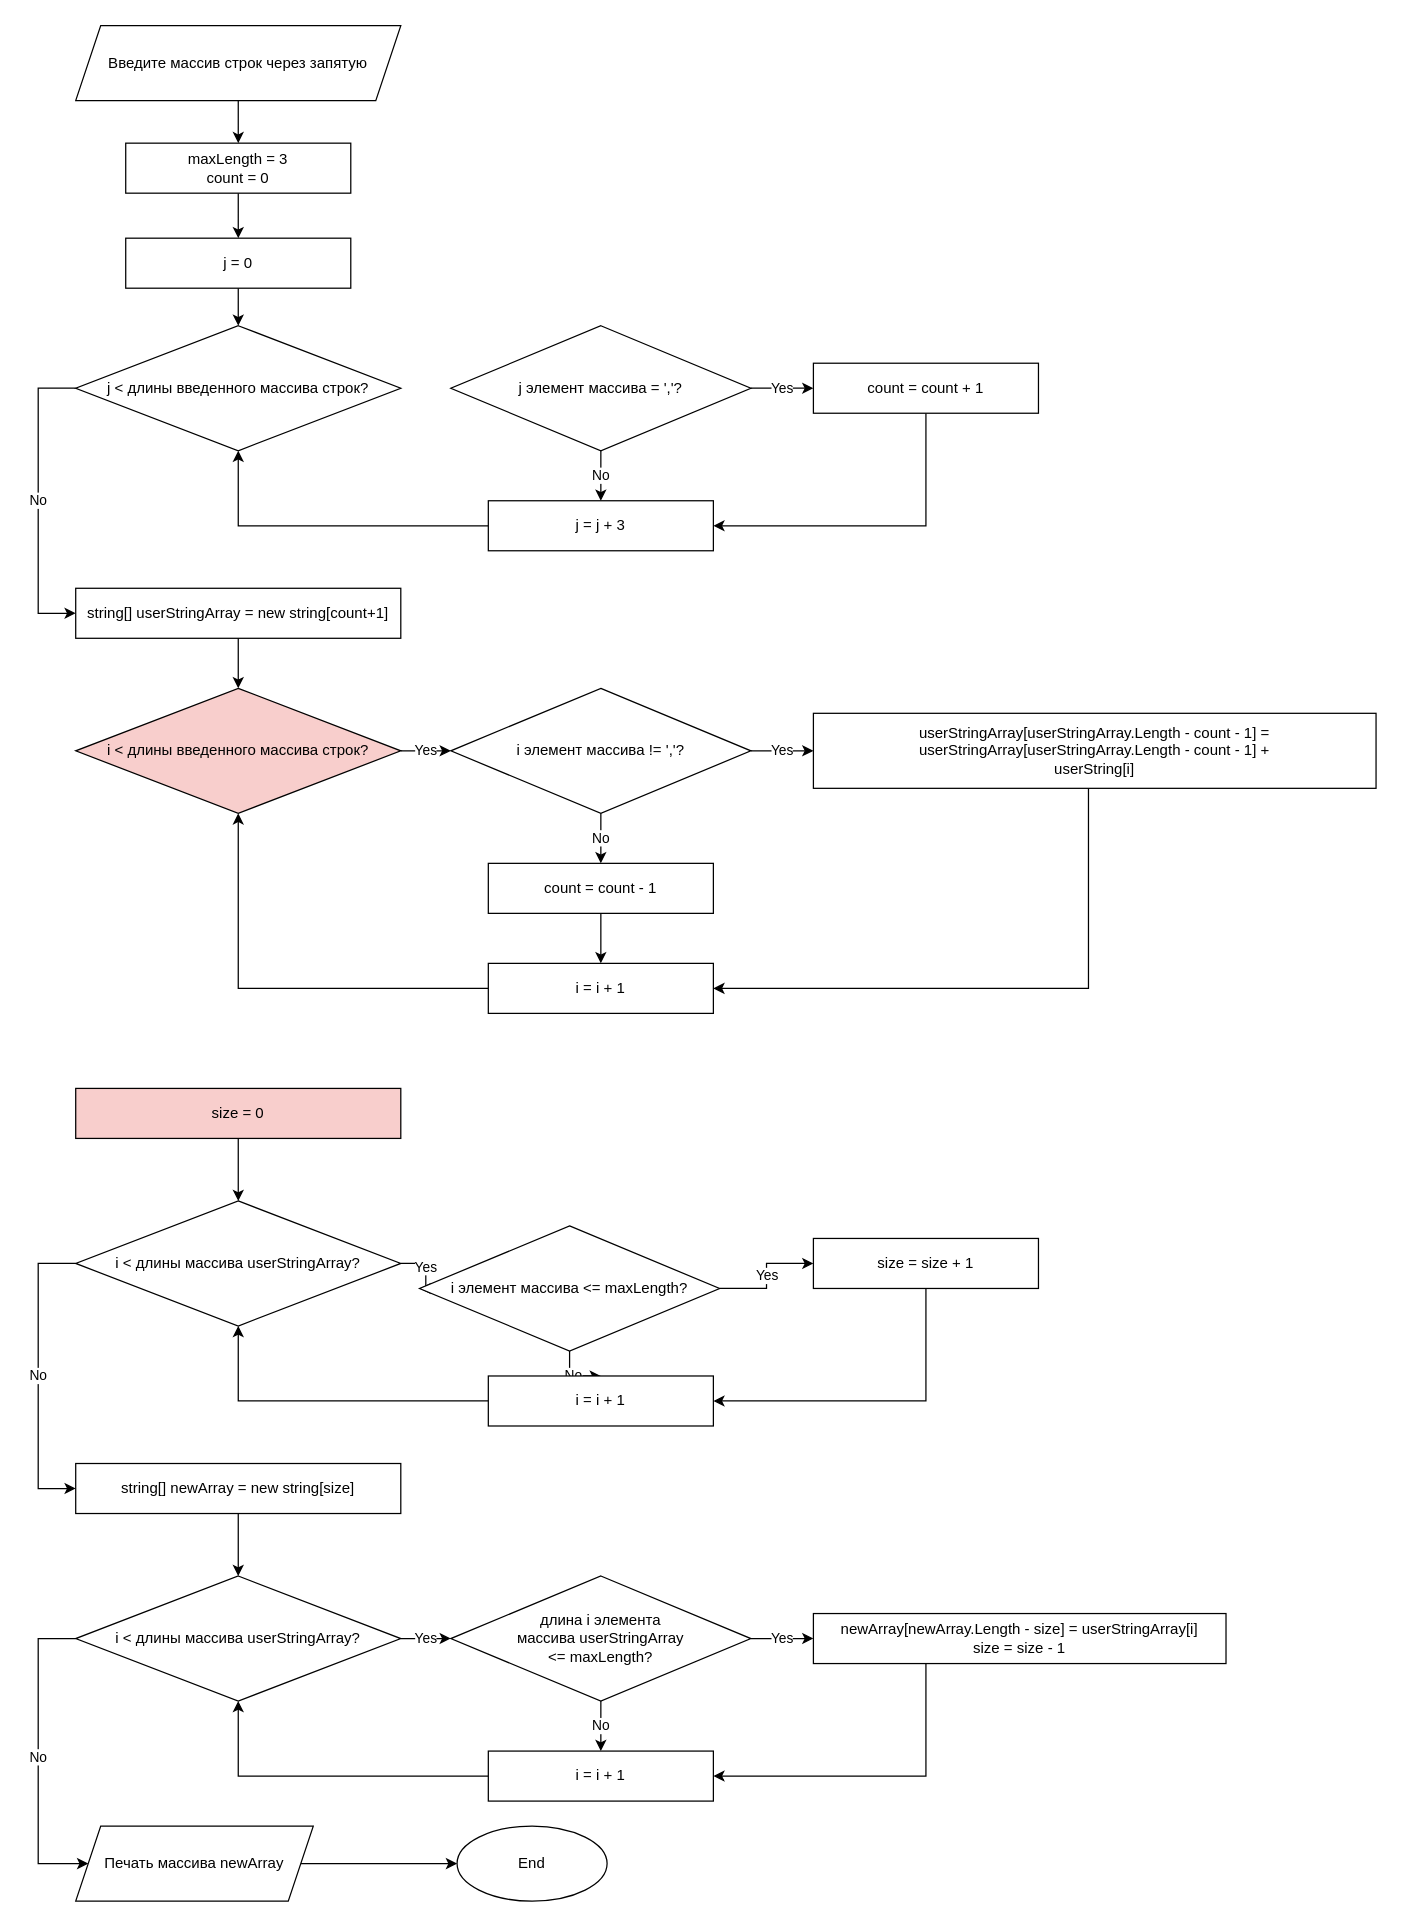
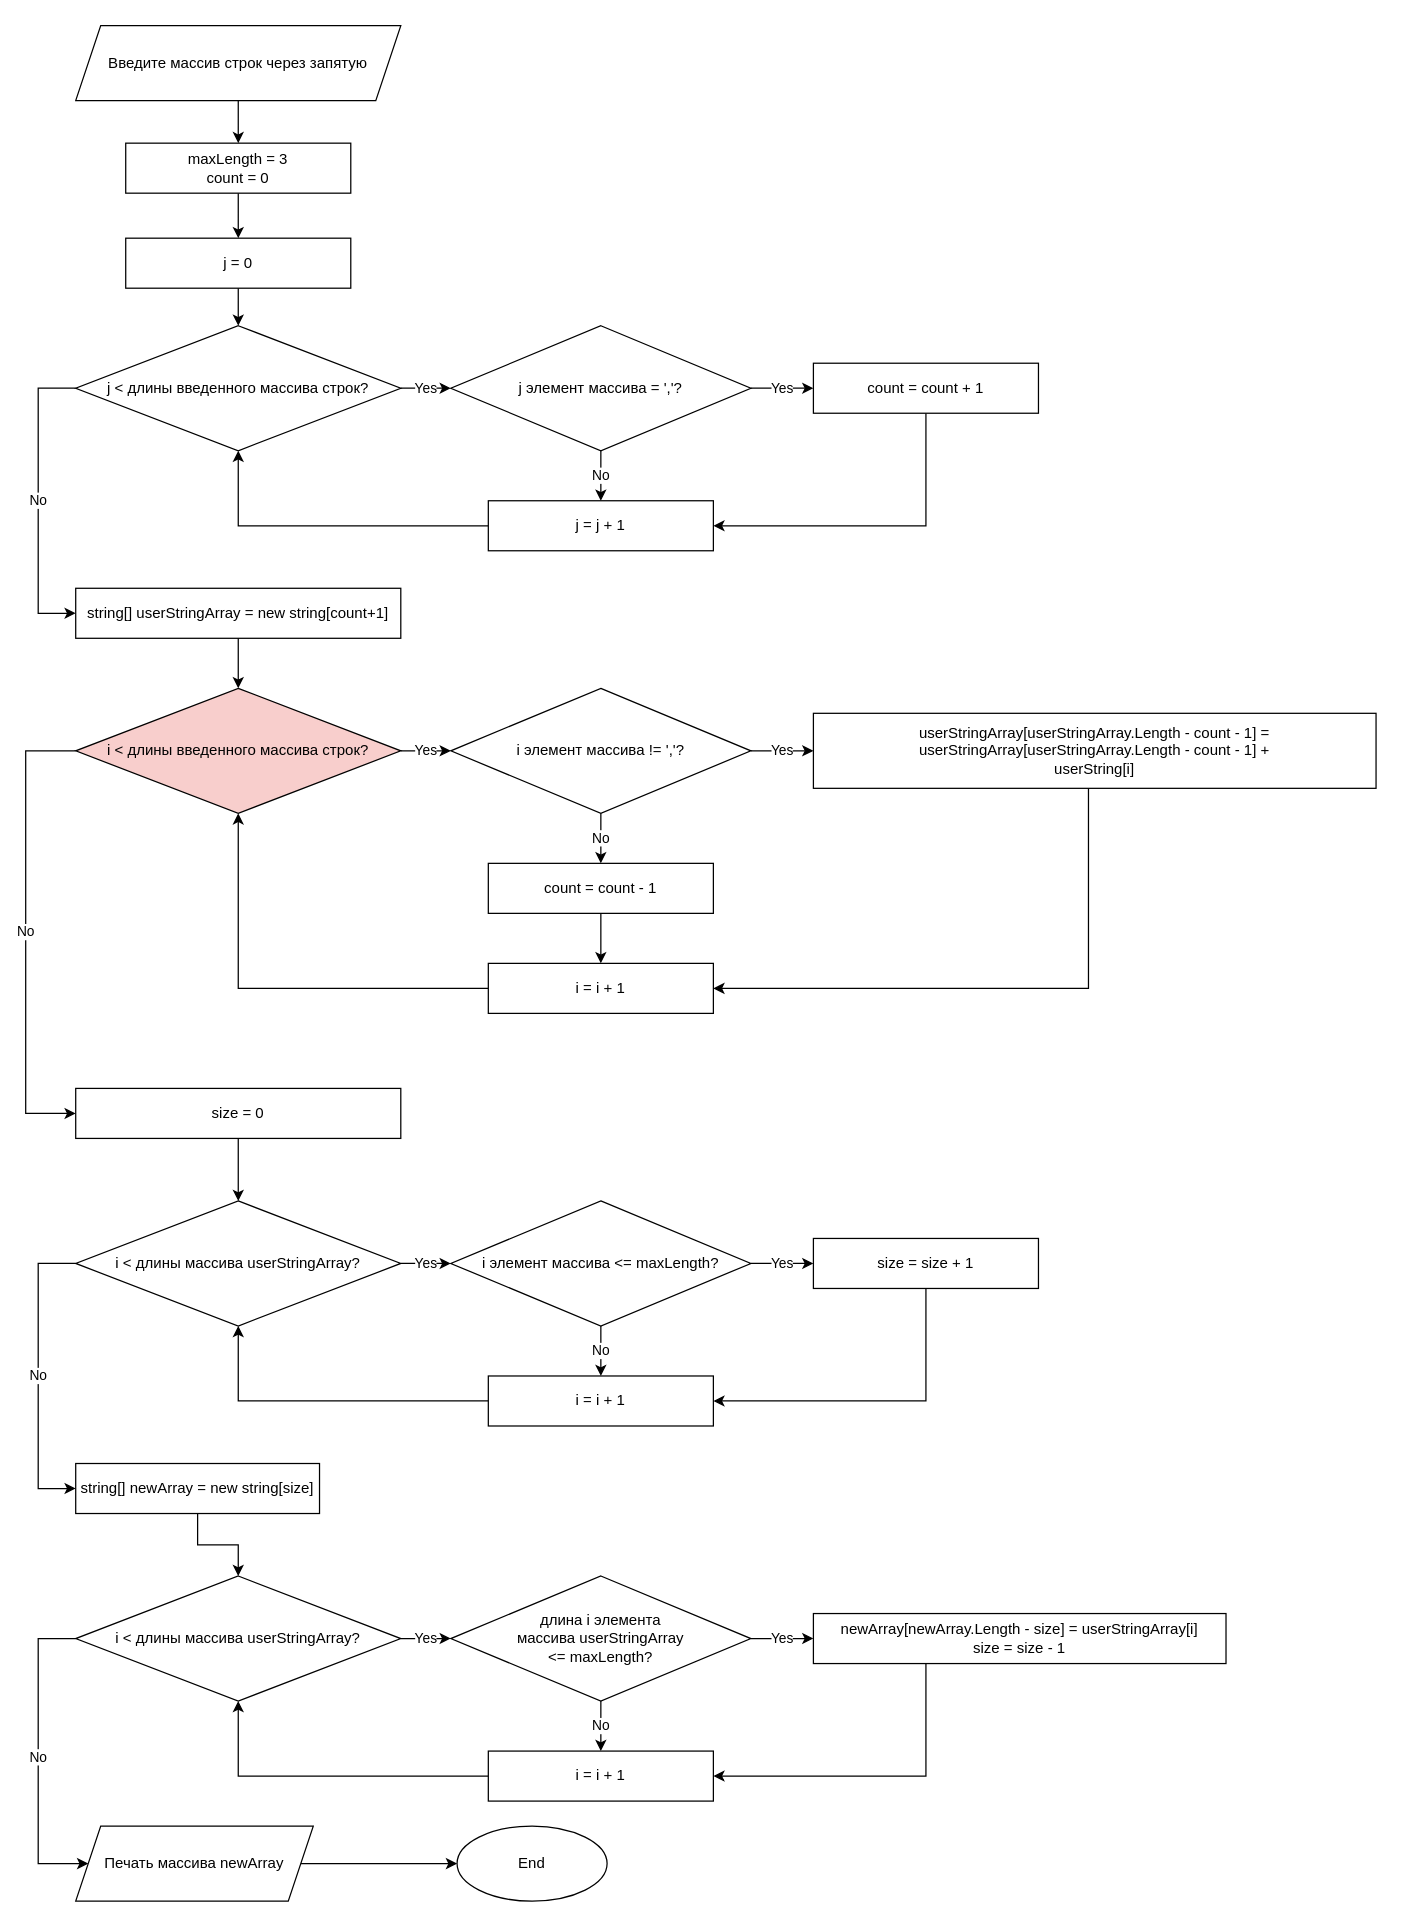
edge "j < длины введенного массива строк?" -> "j элемент массива = ','?": added, label "Yes"
node "j = j + 3": label "j = j + 3" -> "j = j + 1"
edge "i < длины введенного массива строк?" -> "size = 0": added, label "No"
node "size = 0": fillcolor #f8cecc -> #ffffff
node "i элемент массива <= maxLength?": moved (569, 1288) -> (601, 1263)
node "string[] newArray = new string[size]": size 325x50 -> 244x50
